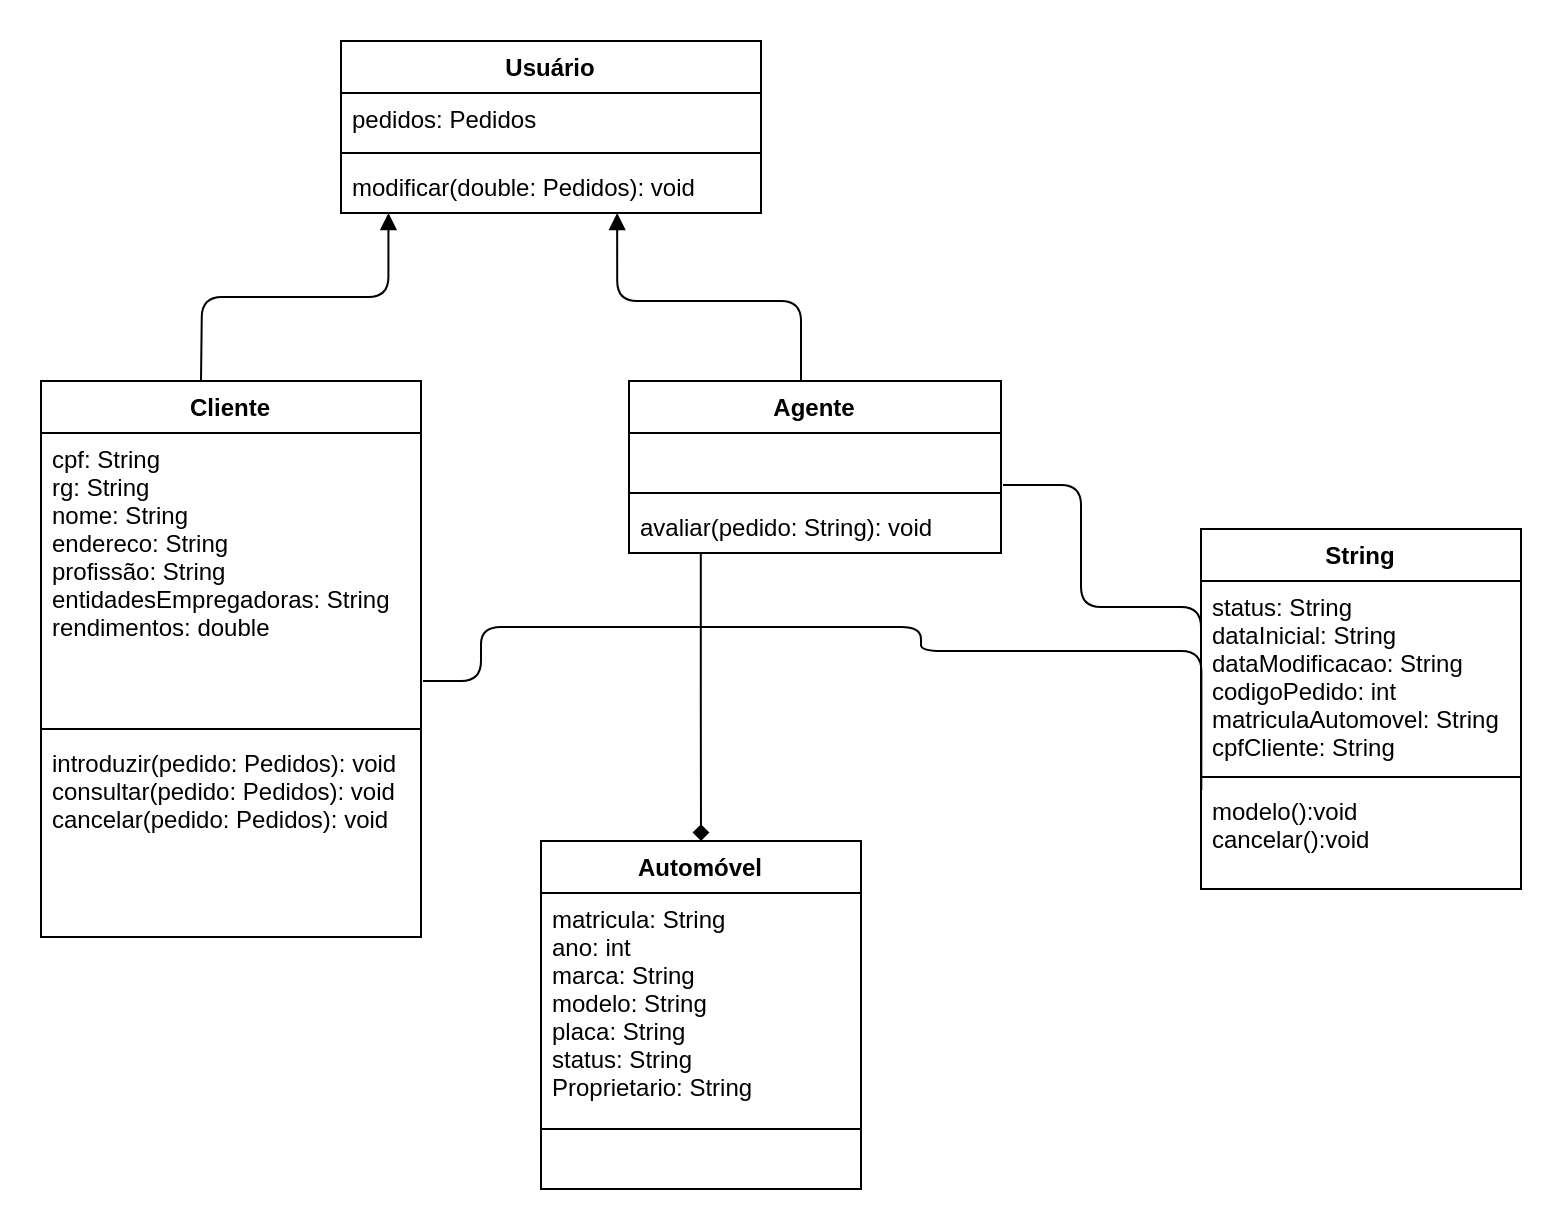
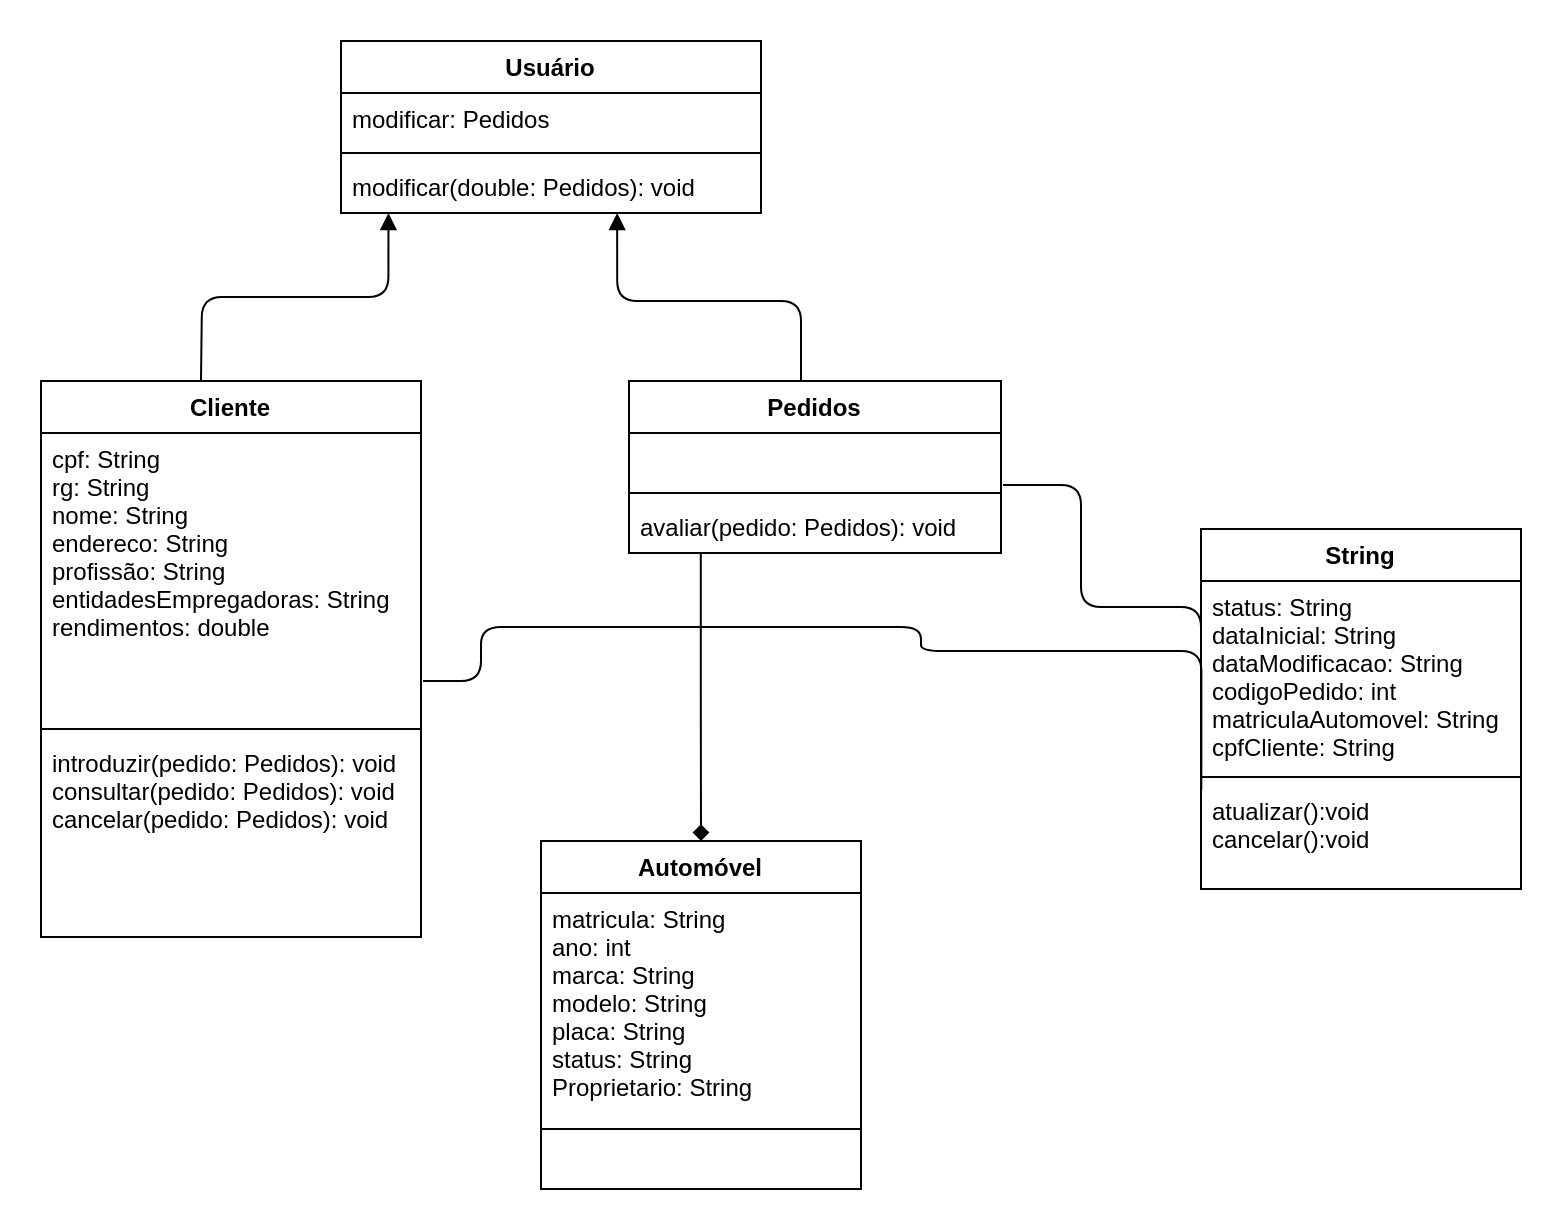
node "pedidos: Pedidos": label "pedidos: Pedidos" -> "modificar: Pedidos"
node "Agente": label "Agente" -> "Pedidos"
node "avaliar(pedido: String): void": label "avaliar(pedido: String): void" -> "avaliar(pedido: Pedidos): void"
node "modelo():void cancelar():void": label "modelo():void cancelar():void" -> "atualizar():void cancelar():void"
